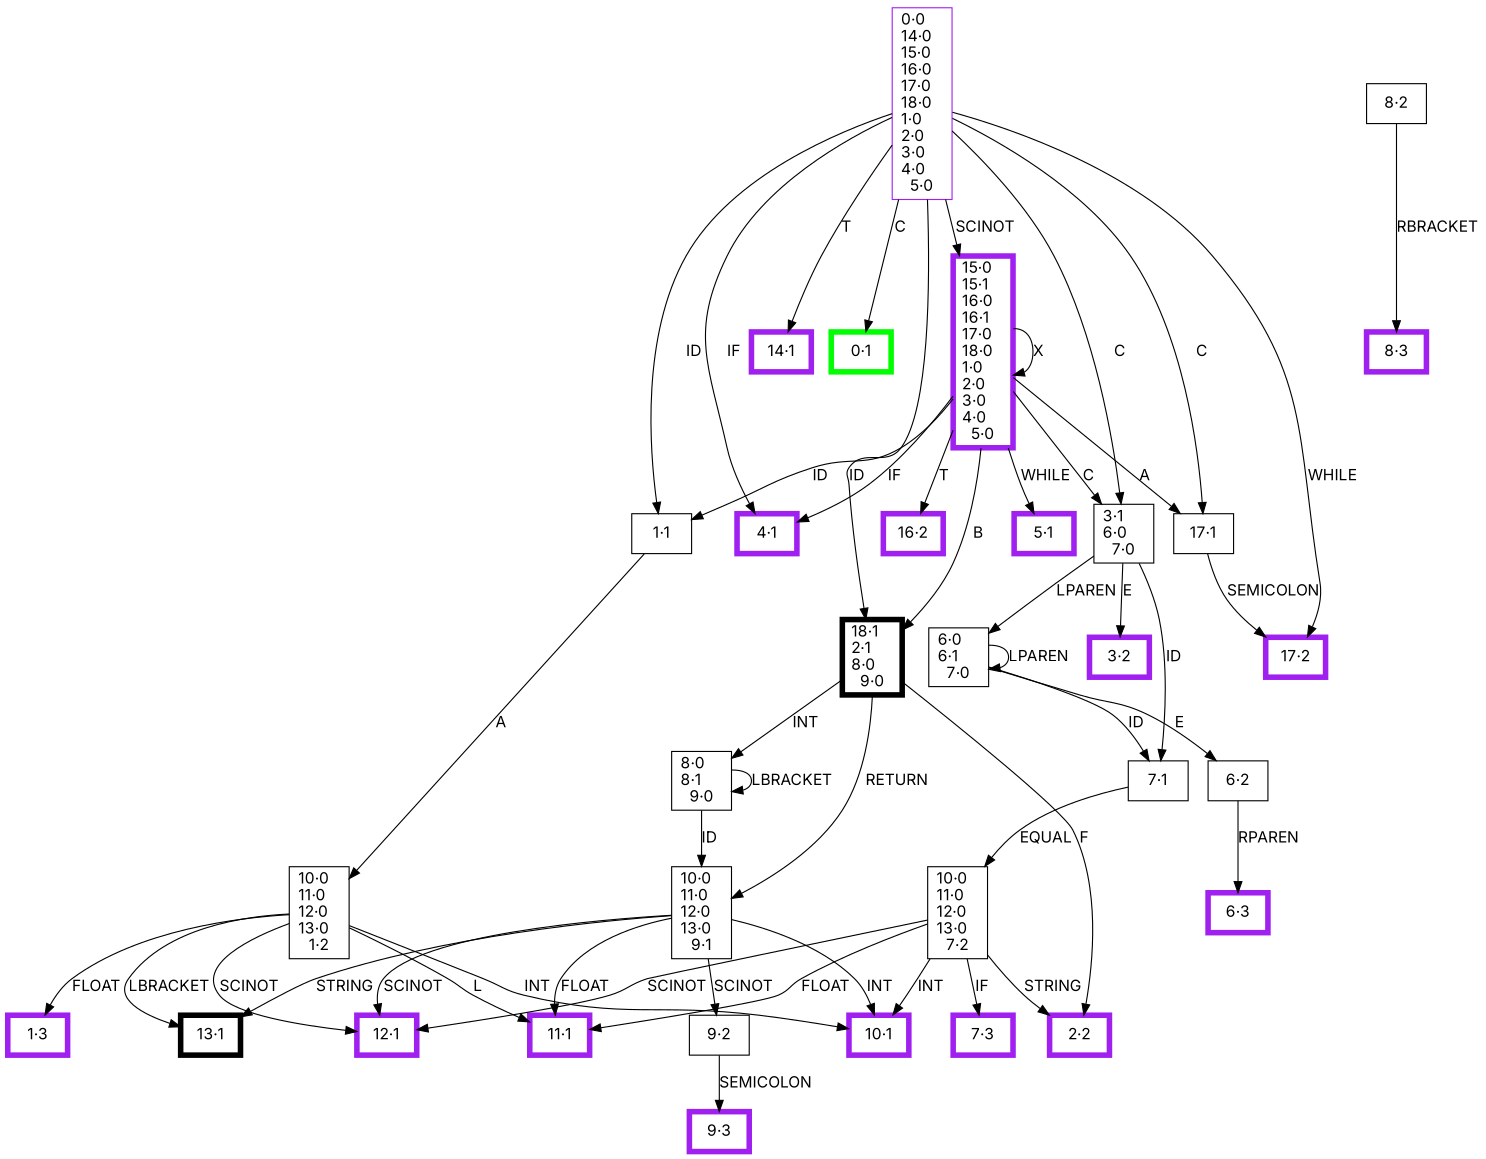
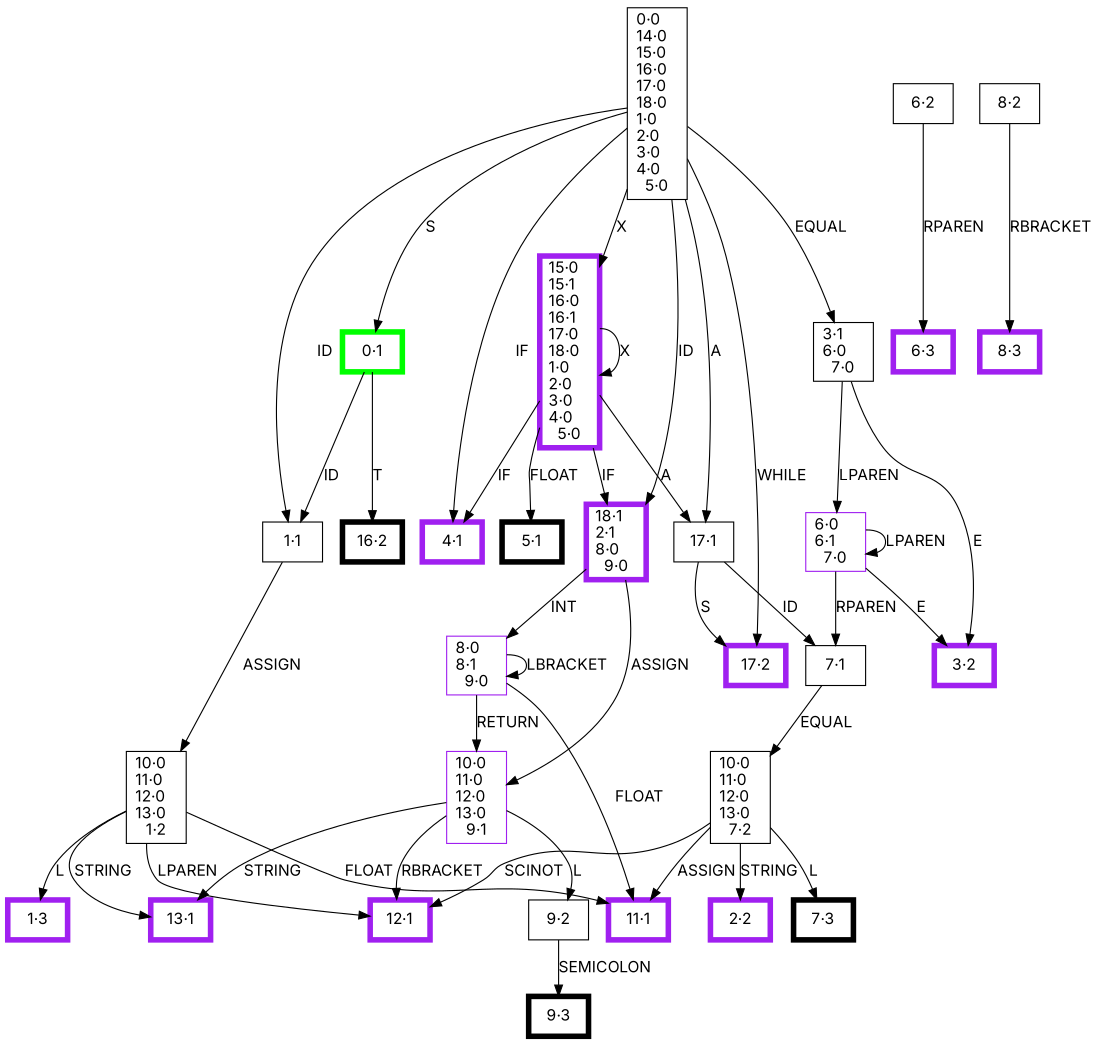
node "0·0 14·0 15·0 16·0 17·0 18·0 1·0 2·0 3·0 4·0 5·0": color purple -> black
edge "0·0 14·0 15·0 16·0 17·0 18·0 1·0 2·0 3·0 4·0 5·0" -> "0·1": label "C" -> "S"
edge "0·0 14·0 15·0 16·0 17·0 18·0 1·0 2·0 3·0 4·0 5·0" -> "15·0 15·1 16·0 16·1 17·0 18·0 1·0 2·0 3·0 4·0 5·0": label "SCINOT" -> "X"
node "14·1": removed
edge "0·0 14·0 15·0 16·0 17·0 18·0 1·0 2·0 3·0 4·0 5·0" -> "3·1 6·0 7·0": label "C" -> "EQUAL"
edge "0·0 14·0 15·0 16·0 17·0 18·0 1·0 2·0 3·0 4·0 5·0" -> "17·1": label "C" -> "A"
edge "15·0 15·1 16·0 16·1 17·0 18·0 1·0 2·0 3·0 4·0 5·0" -> "3·1 6·0 7·0": removed, label "C"
edge "15·0 15·1 16·0 16·1 17·0 18·0 1·0 2·0 3·0 4·0 5·0" -> "1·1": now "0·1" -> "1·1"
edge "15·0 15·1 16·0 16·1 17·0 18·0 1·0 2·0 3·0 4·0 5·0" -> "16·2": now "0·1" -> "16·2"
edge "15·0 15·1 16·0 16·1 17·0 18·0 1·0 2·0 3·0 4·0 5·0" -> "5·1": label "WHILE" -> "FLOAT"
node "16·2": color purple -> black
edge "15·0 15·1 16·0 16·1 17·0 18·0 1·0 2·0 3·0 4·0 5·0" -> "18·1 2·1 8·0 9·0": label "B" -> "IF"
node "5·1": color purple -> black
edge "17·1" -> "17·2": label "SEMICOLON" -> "S"
edge "3·1 6·0 7·0" -> "7·1": now "17·1" -> "7·1"
node "18·1 2·1 8·0 9·0": color black -> purple
node "6·0 6·1 7·0": color black -> purple
edge "6·0 6·1 7·0" -> "6·2": now "6·0 6·1 7·0" -> "3·2"
edge "1·1" -> "10·0 11·0 12·0 13·0 1·2": label "A" -> "ASSIGN"
edge "6·0 6·1 7·0" -> "7·1": label "ID" -> "RPAREN"
node "8·0 8·1 9·0": color black -> purple
edge "18·1 2·1 8·0 9·0" -> "10·0 11·0 12·0 13·0 9·1": label "RETURN" -> "ASSIGN"
edge "18·1 2·1 8·0 9·0" -> "2·2": removed, label "F"
edge "8·0 8·1 9·0" -> "10·0 11·0 12·0 13·0 9·1": label "ID" -> "RETURN"
node "10·0 11·0 12·0 13·0 9·1": color black -> purple
edge "10·0 11·0 12·0 13·0 9·1" -> "11·1": now "8·0 8·1 9·0" -> "11·1"
edge "10·0 11·0 12·0 13·0 1·2" -> "1·3": label "FLOAT" -> "L"
edge "10·0 11·0 12·0 13·0 1·2" -> "13·1": label "LBRACKET" -> "STRING"
edge "10·0 11·0 12·0 13·0 1·2" -> "12·1": label "SCINOT" -> "LPAREN"
edge "10·0 11·0 12·0 13·0 9·1" -> "12·1": label "SCINOT" -> "RBRACKET"
edge "10·0 11·0 12·0 13·0 1·2" -> "11·1": label "L" -> "FLOAT"
edge "10·0 11·0 12·0 13·0 9·1" -> "9·2": label "SCINOT" -> "L"
edge "10·0 11·0 12·0 13·0 7·2" -> "11·1": label "FLOAT" -> "ASSIGN"
edge "10·0 11·0 12·0 13·0 7·2" -> "7·3": label "IF" -> "L"
node "13·1": color black -> purple
node "10·1": removed
node "7·3": color purple -> black
node "9·3": color purple -> black
